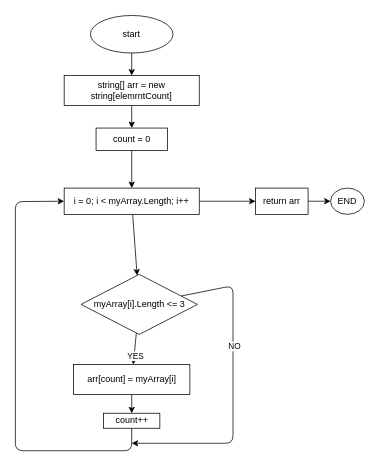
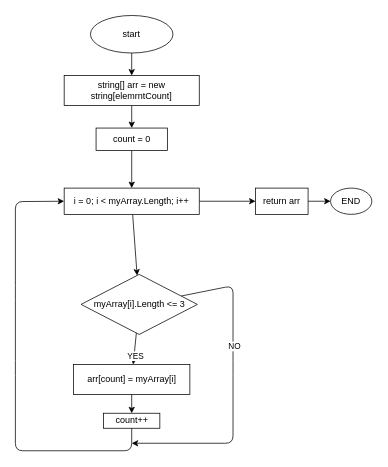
node "END": size 34x26 -> 41x26
